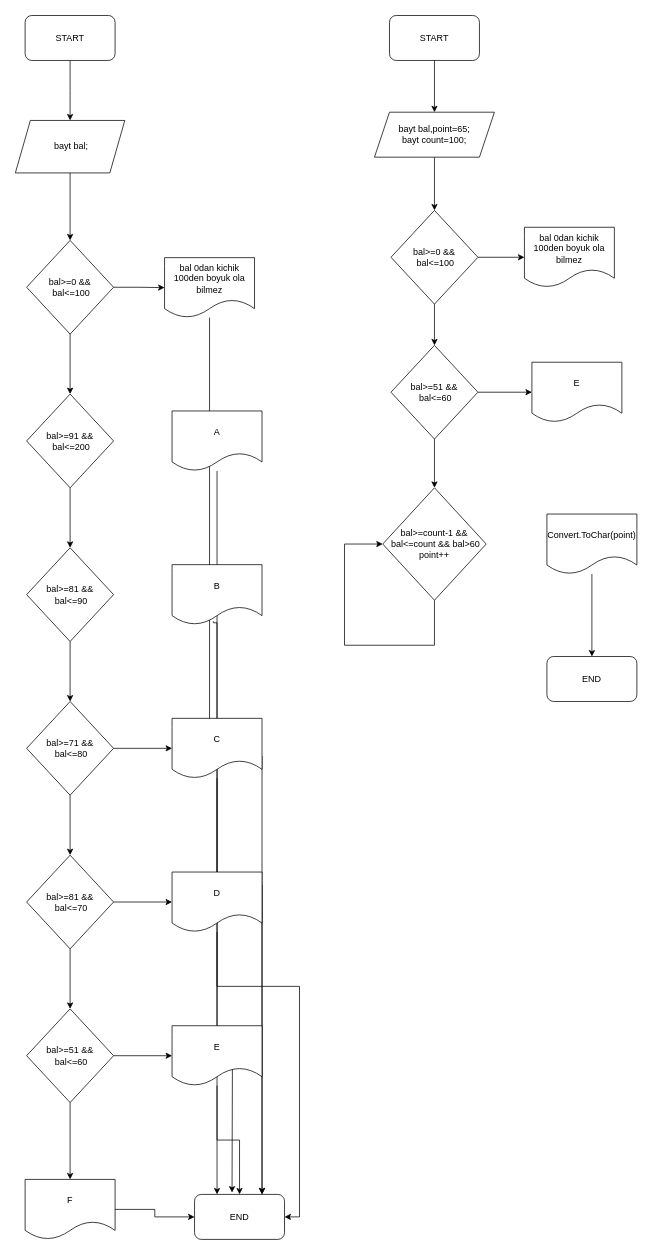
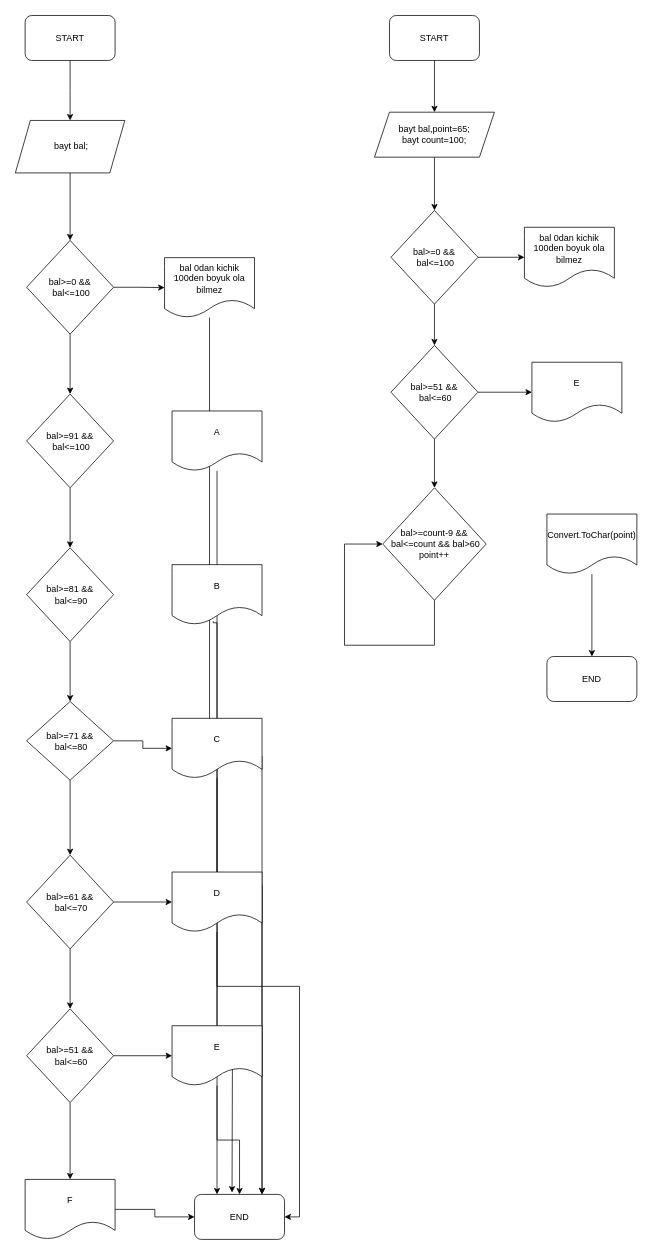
node "bal>=91 && bal<=200": label "bal>=91 && bal<=200" -> "bal>=91 && bal<=100"
node "bal>=count-1 && bal<=count && bal>60 point++": label "bal>=count-1 && bal<=count && bal>60 point++" -> "bal>=count-9 && bal<=count && bal>60 point++"
node "bal>=71 && bal<=80": size 87x94 -> 87x79
node "bal>=81 && bal<=70": label "bal>=81 && bal<=70" -> "bal>=61 && bal<=70"
